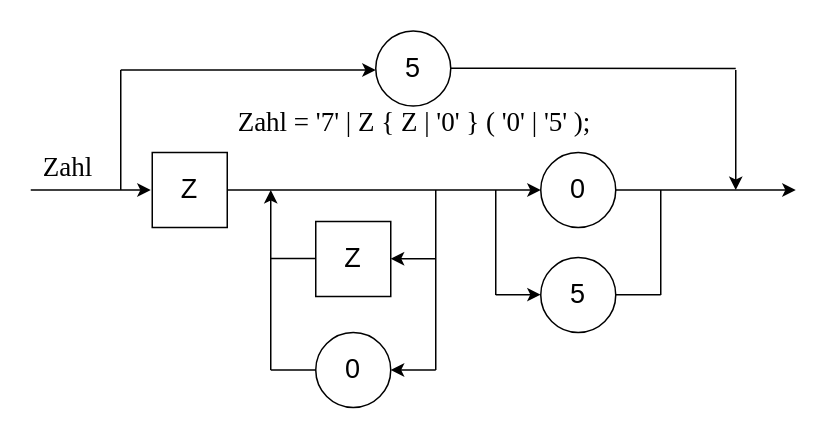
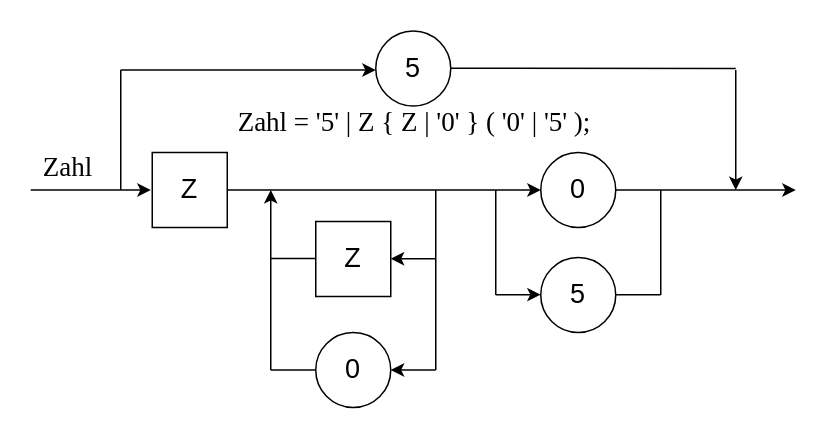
node "Zahl = '7' | Z { Z | '0' } ( '0' | '5' );": label "Zahl = '7' | Z { Z | '0' } ( '0' | '5' );" -> "Zahl = '5' | Z { Z | '0' } ( '0' | '5' );"
